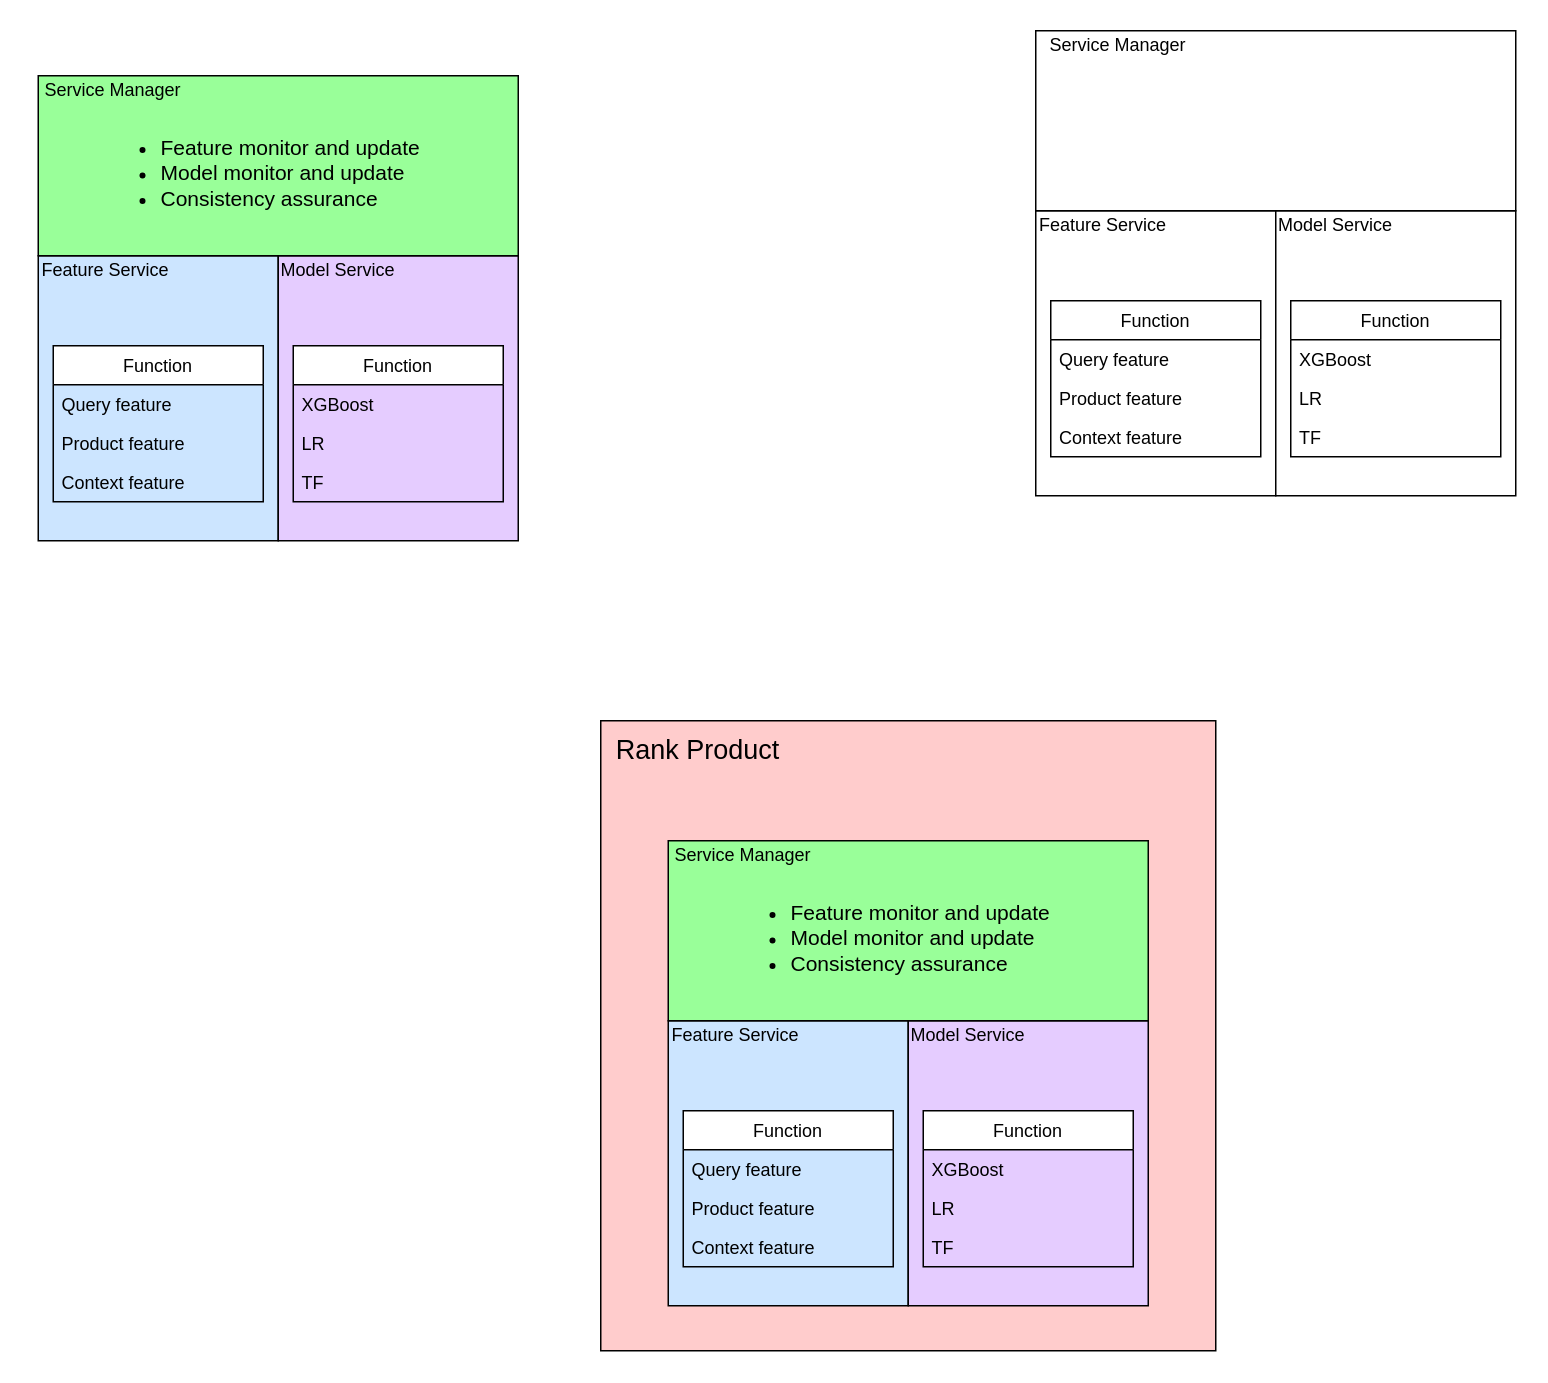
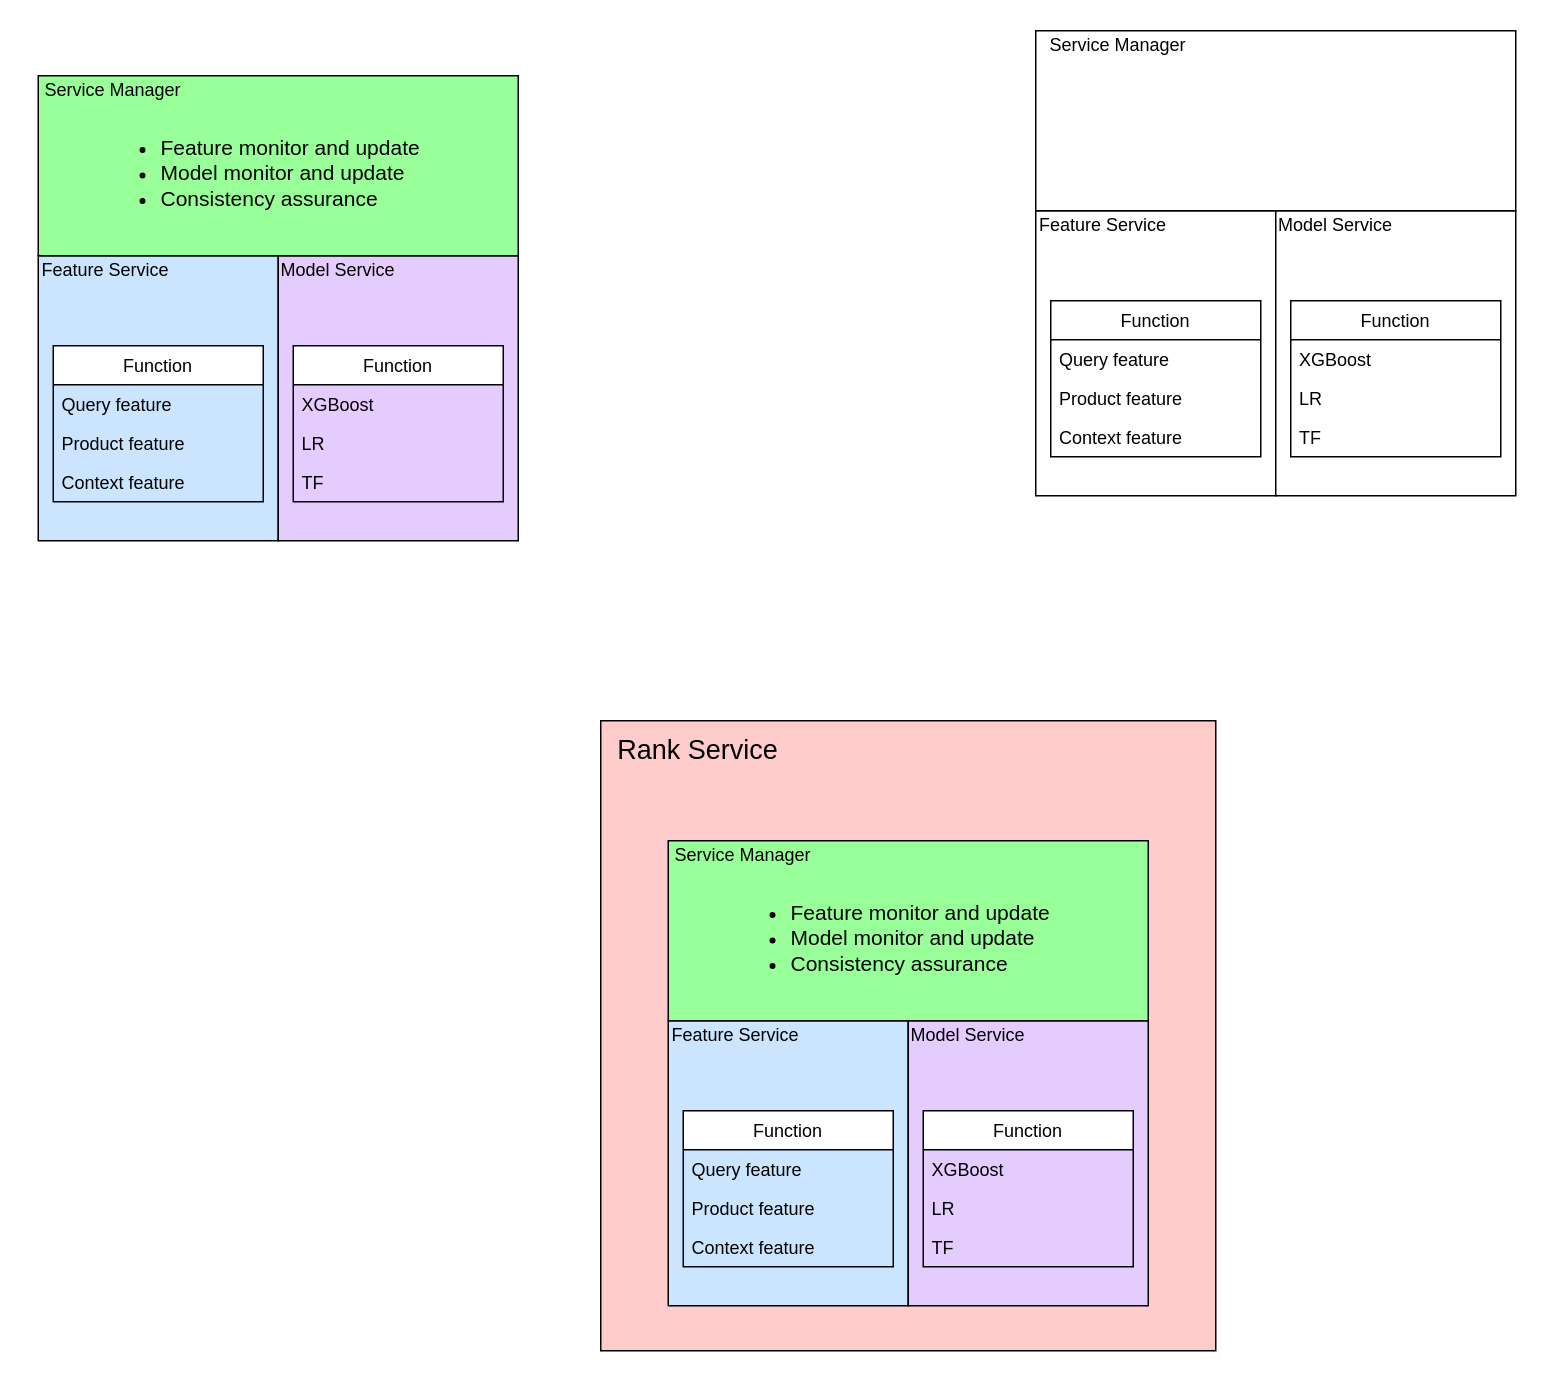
node "Rank Product": label "Rank Product" -> "Rank Service"
